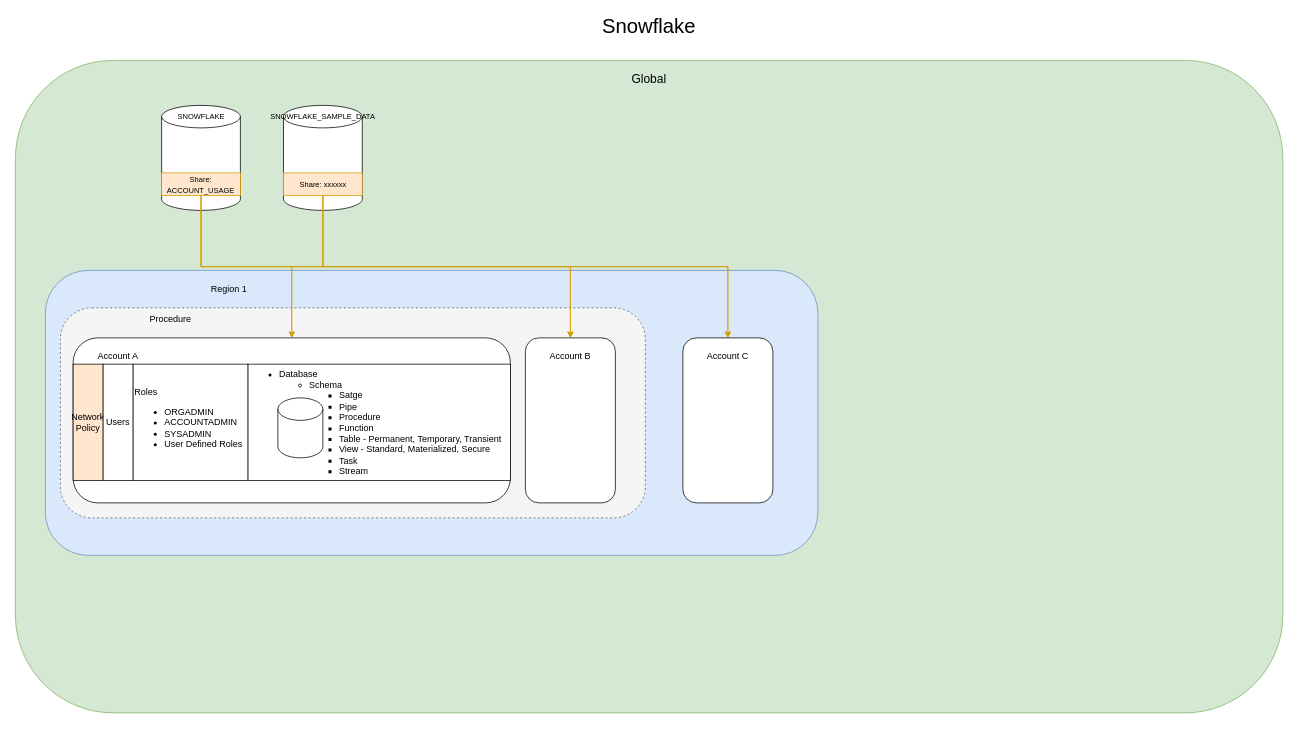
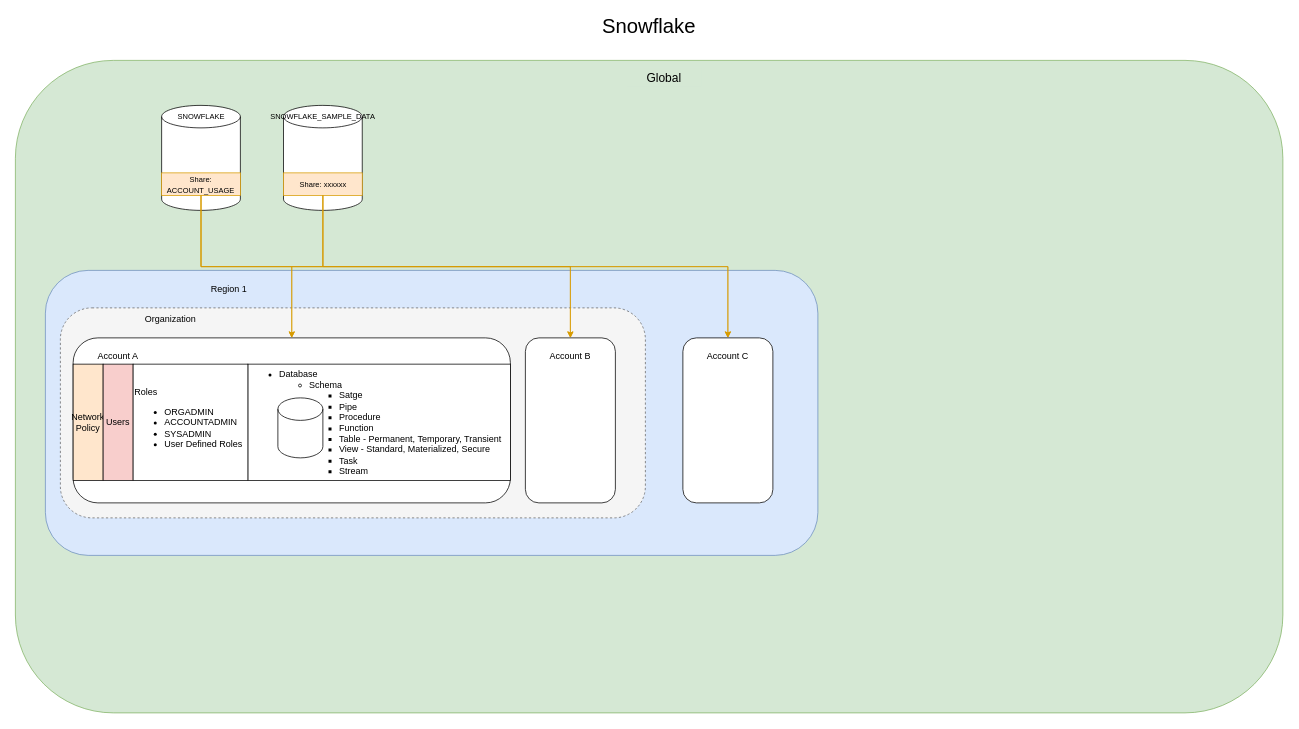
node "Global": size 45x23 -> 75x19
node "Procedure": label "Procedure" -> "Organization"
node "Users": fillcolor #ffffff -> #f8cecc
